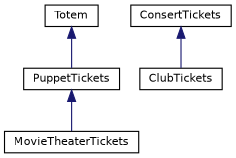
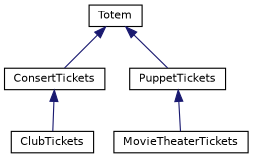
edge "ConsertTickets" -> "Totem": added
